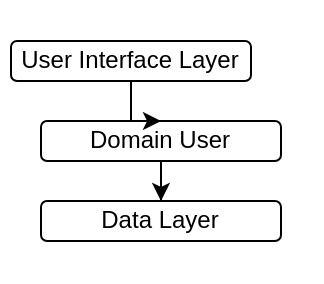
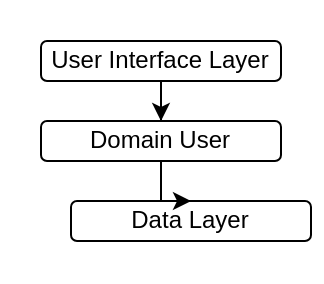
node "User Interface Layer": moved (131, 61) -> (161, 61)
node "Data Layer": moved (161, 221) -> (191, 221)
